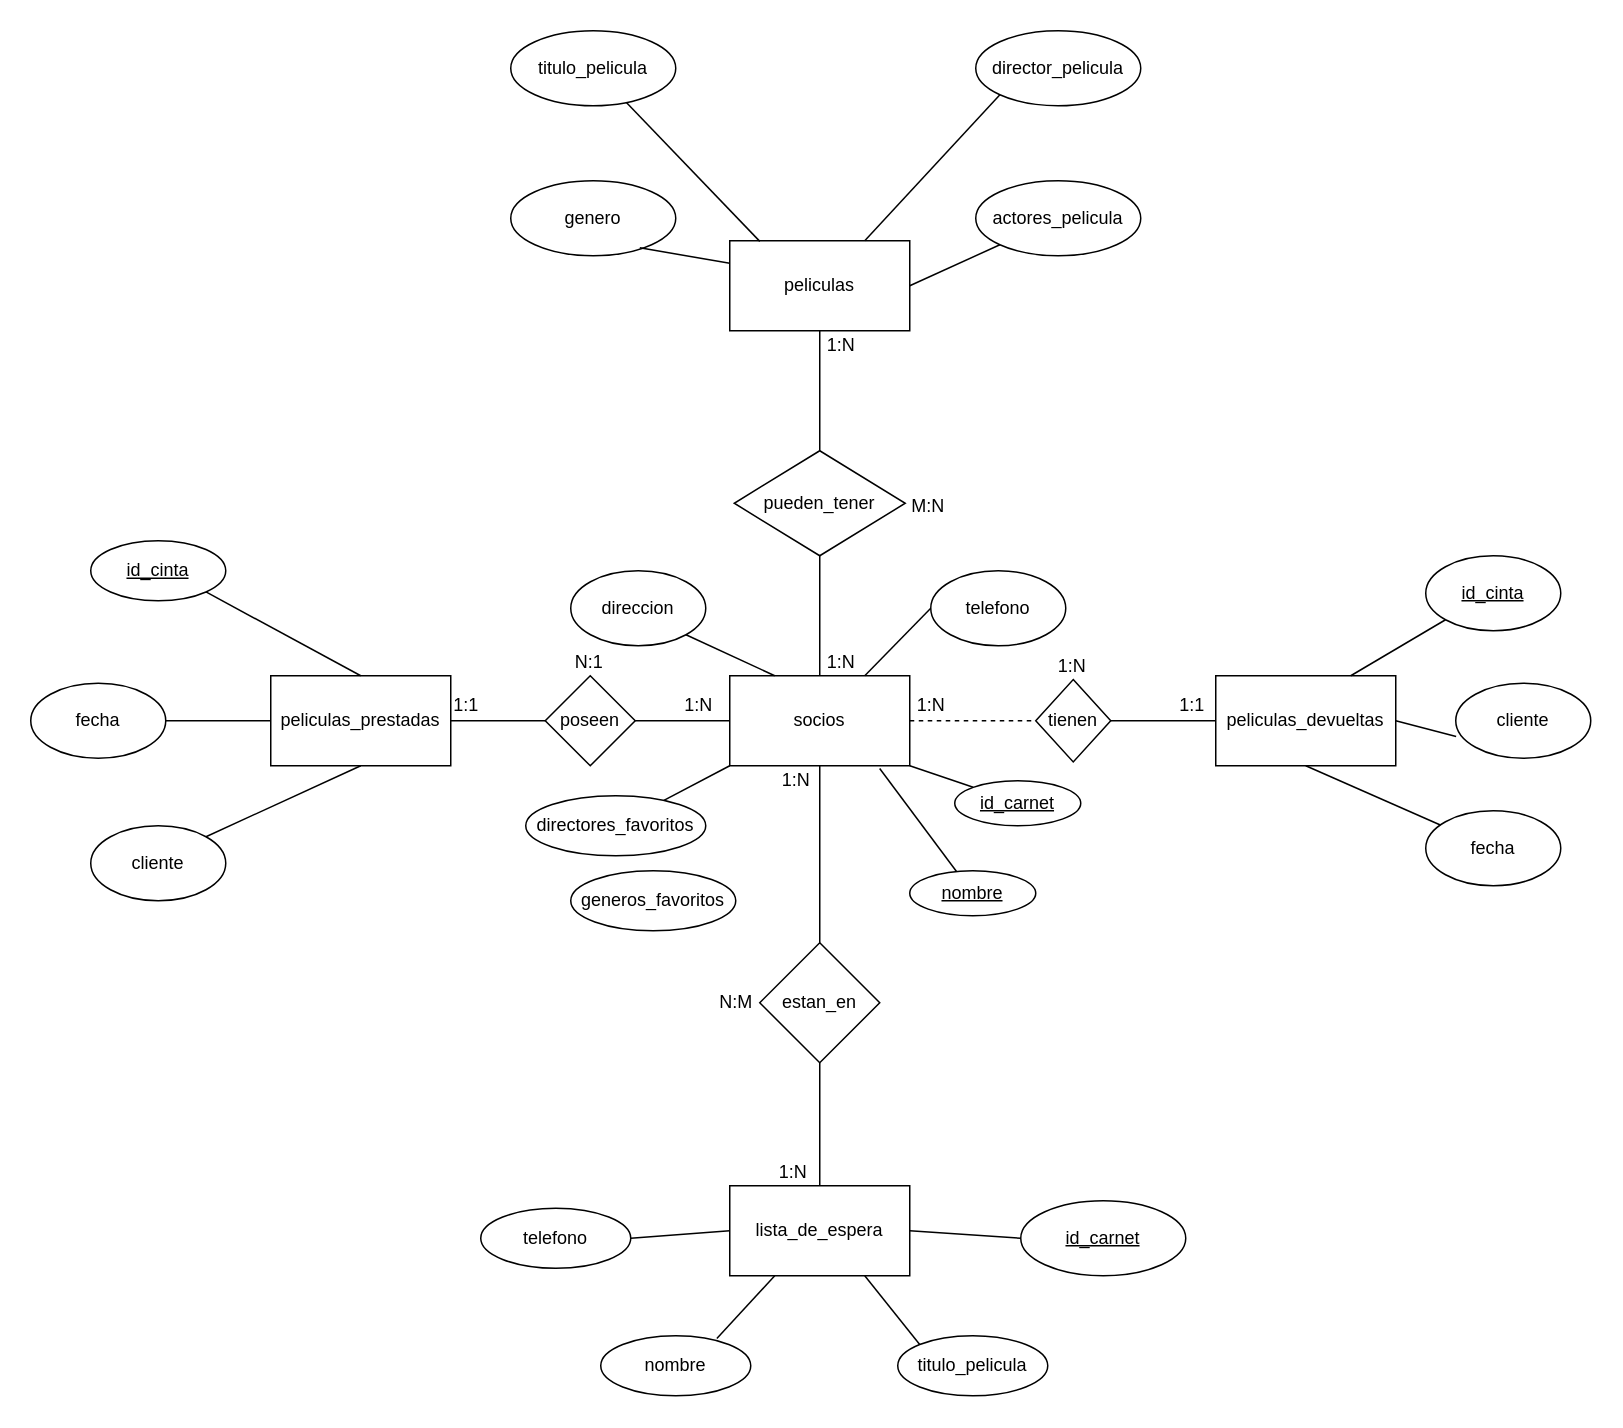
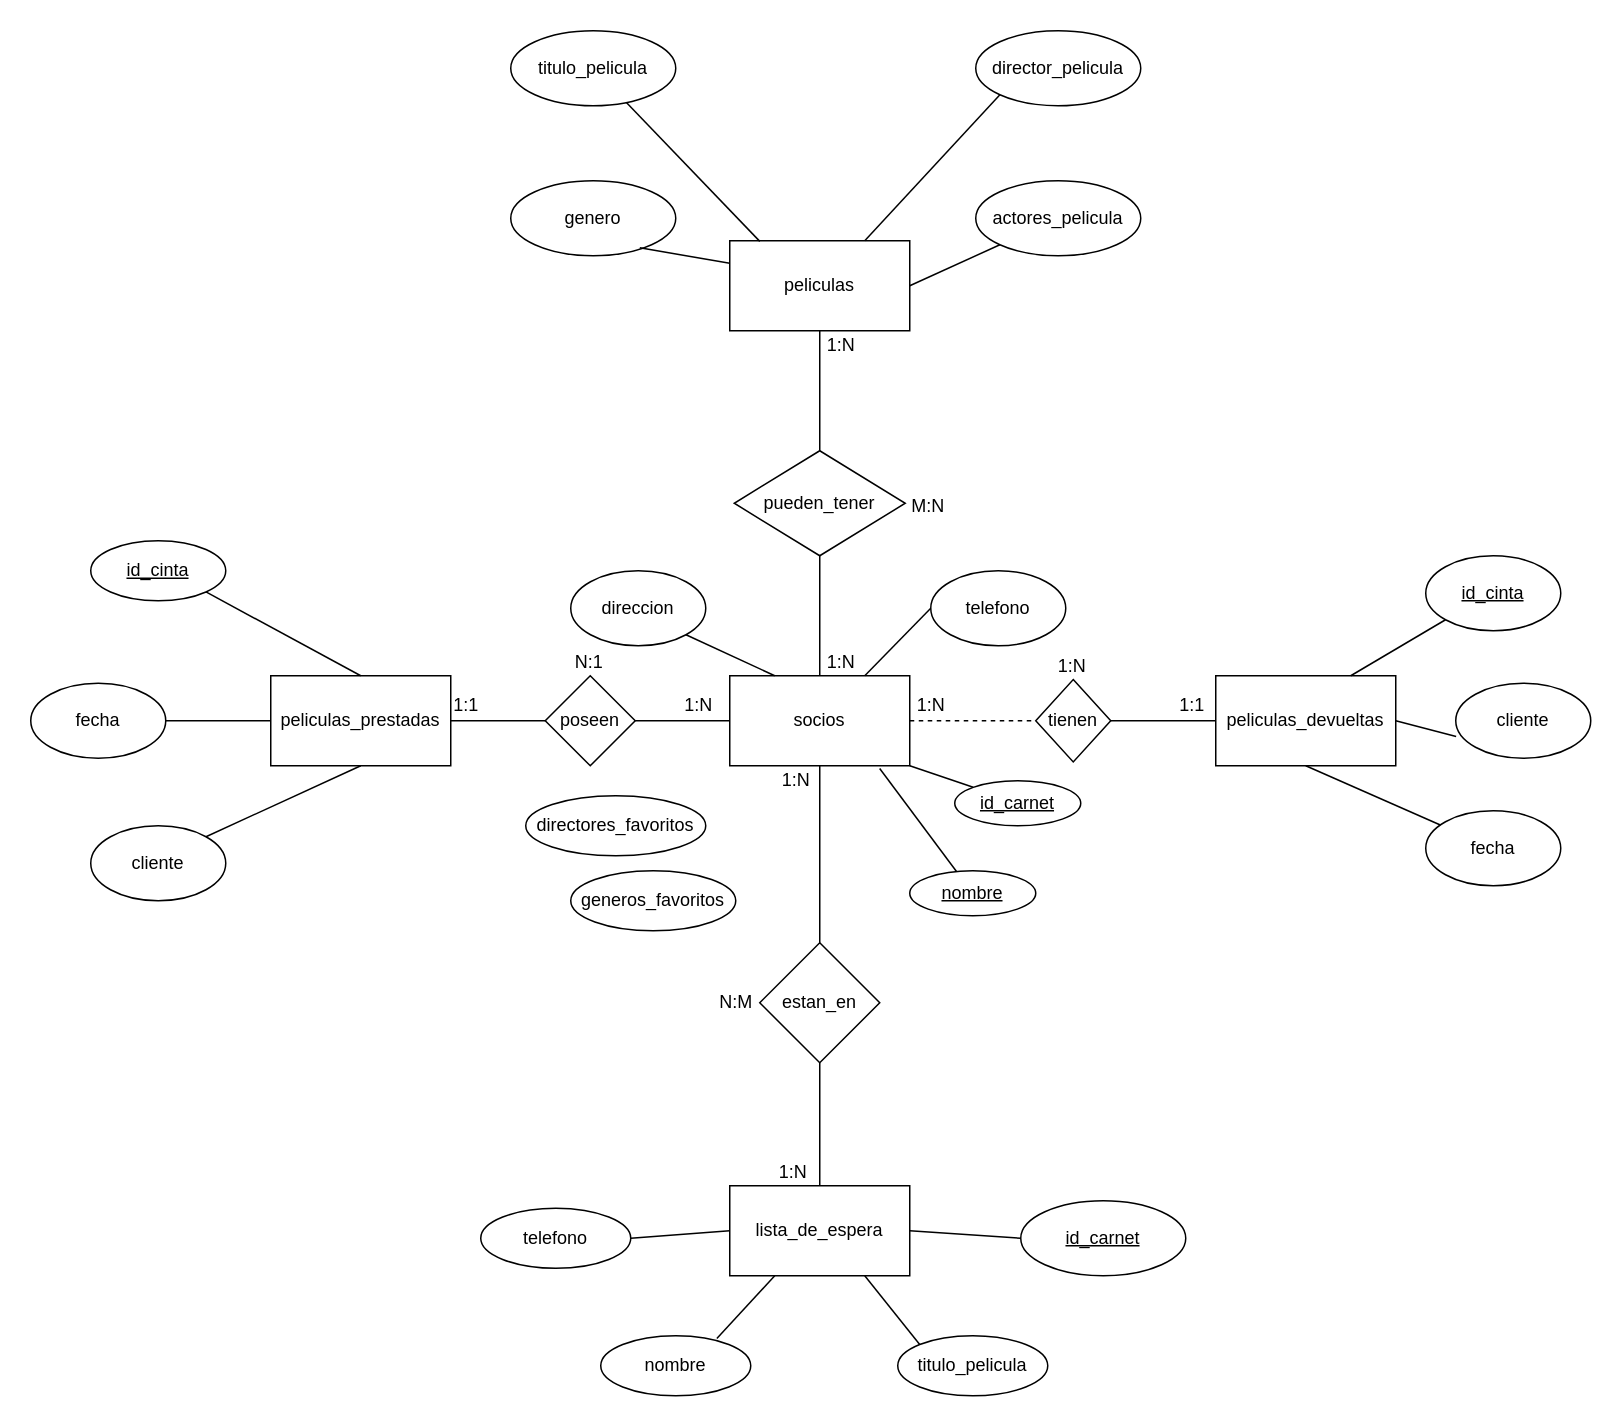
edge "socios" -- "directores_favoritos": removed
